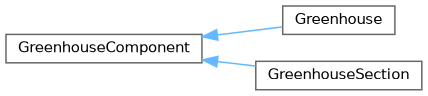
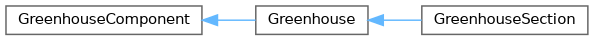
edge "GreenhouseSection" -> "GreenhouseComponent": now "GreenhouseSection" -> "Greenhouse"
